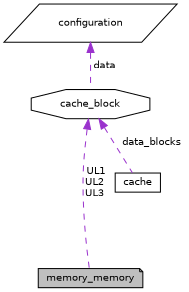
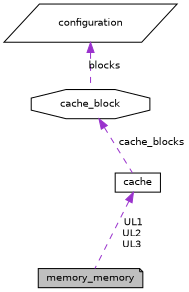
edge "cache_block" -> "configuration": label " data" -> " blocks"
edge "cache" -> "cache_block": label " data_blocks" -> " cache_blocks"
edge "memory_memory" -> "cache_block": now "memory_memory" -> "cache"
